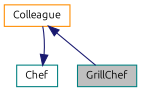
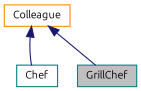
edge "Colleague" -> "Chef": reversed
